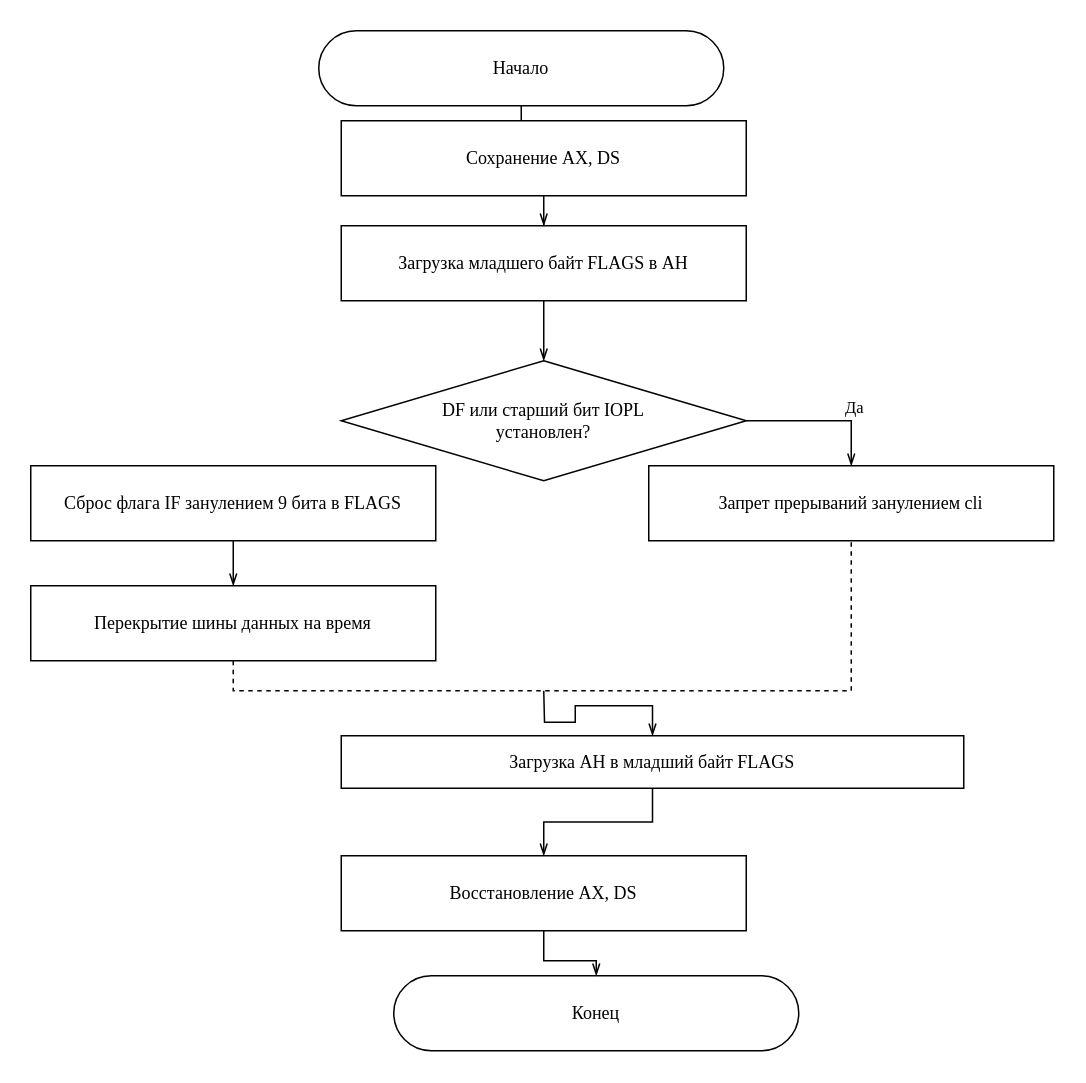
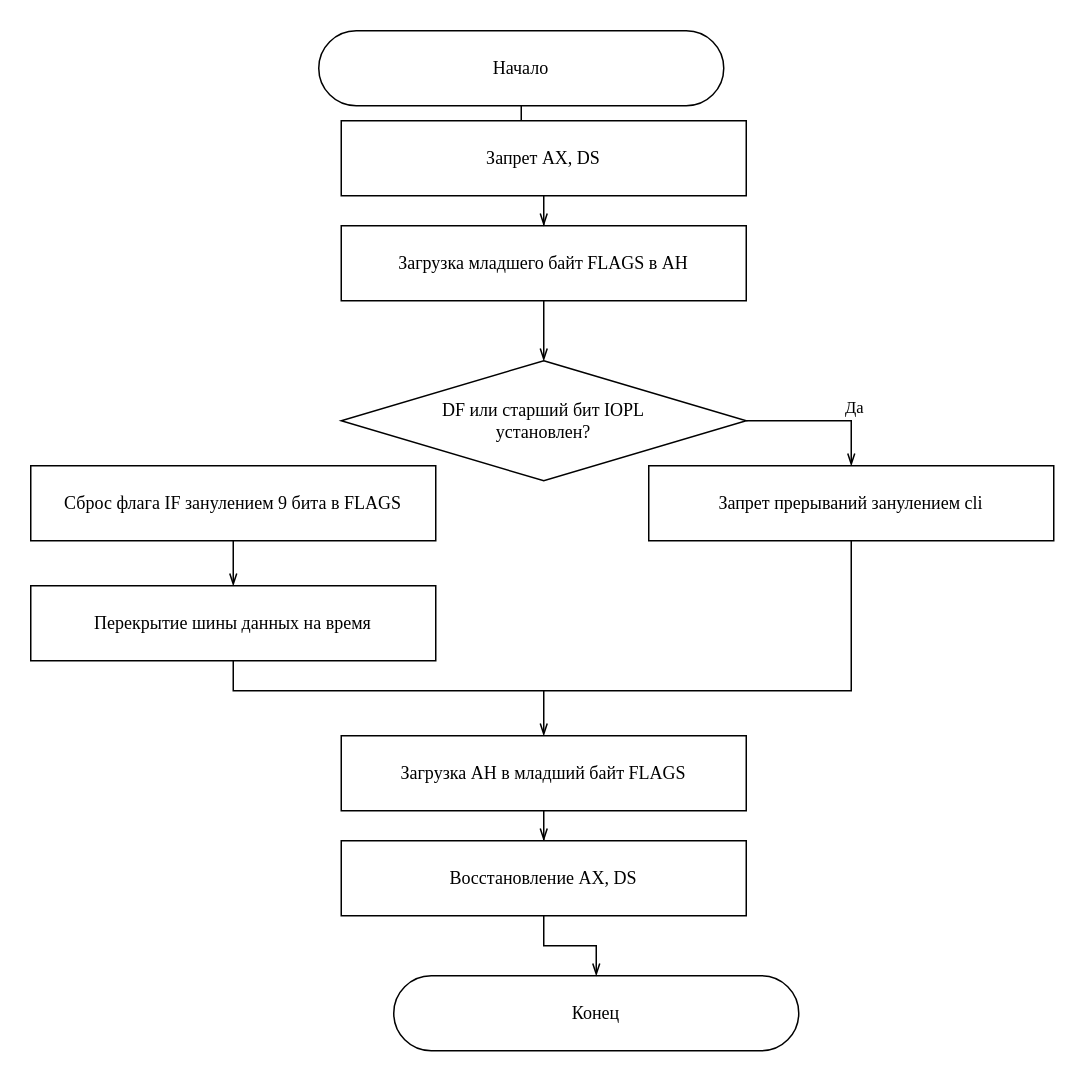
node "Сохранение AX, DS": label "Сохранение AX, DS" -> "Запрет AX, DS"
edge "Запрет прерываний занулением cli" -- "Перекрытие шины данных на время": style dashed -> solid
node "Загрузка AH в младший байт FLAGS": size 623x53 -> 405x75
node "Восстановление AX, DS": moved (544, 893) -> (544, 878)
